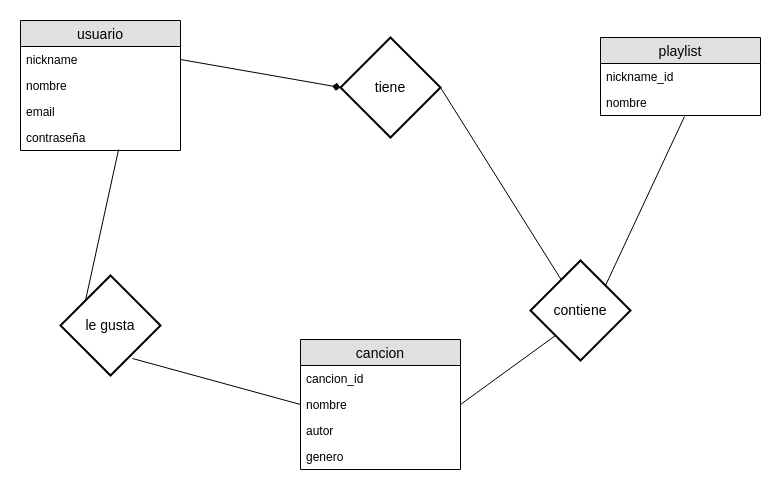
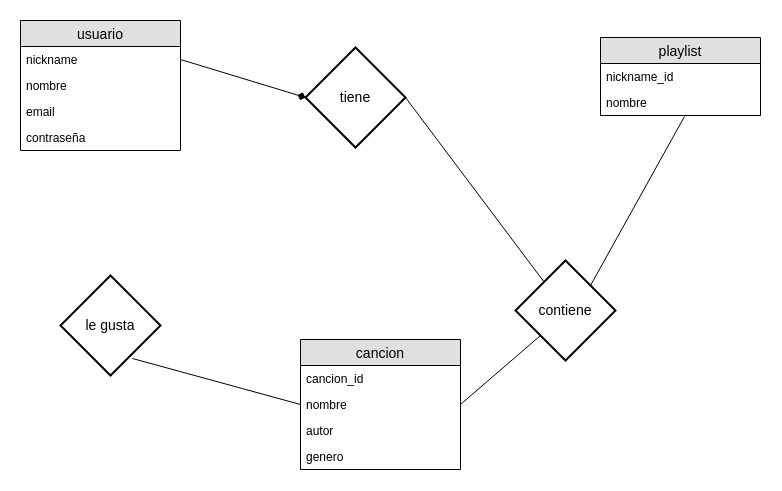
node "tiene": moved (391, 88) -> (356, 98)
edge "contraseña" -- "le gusta": removed
node "contiene": moved (581, 311) -> (566, 311)
